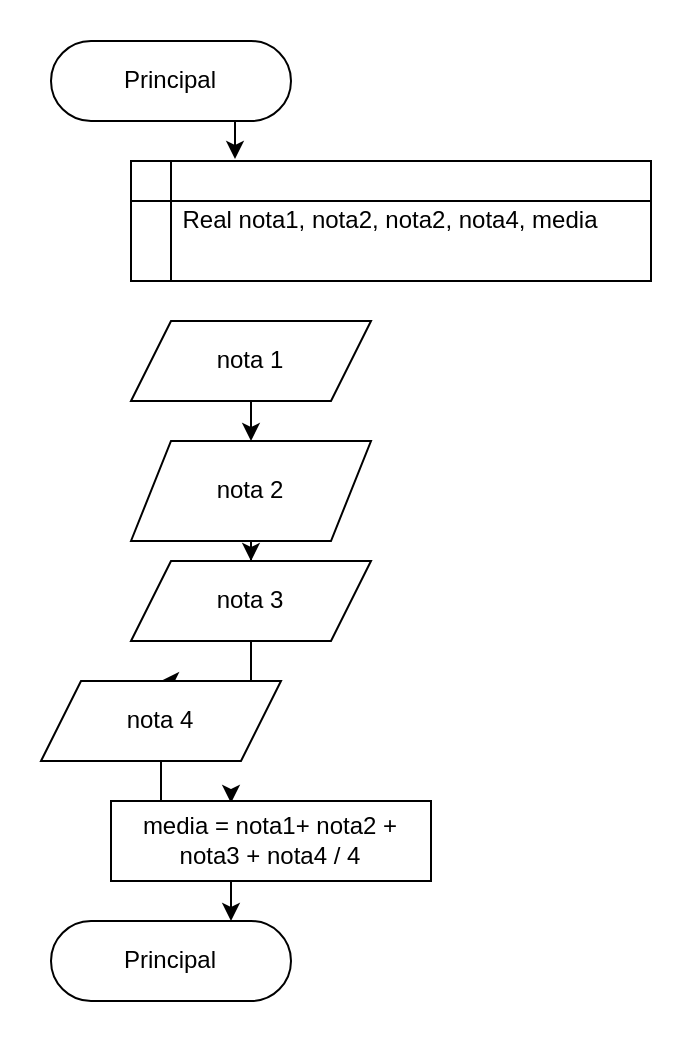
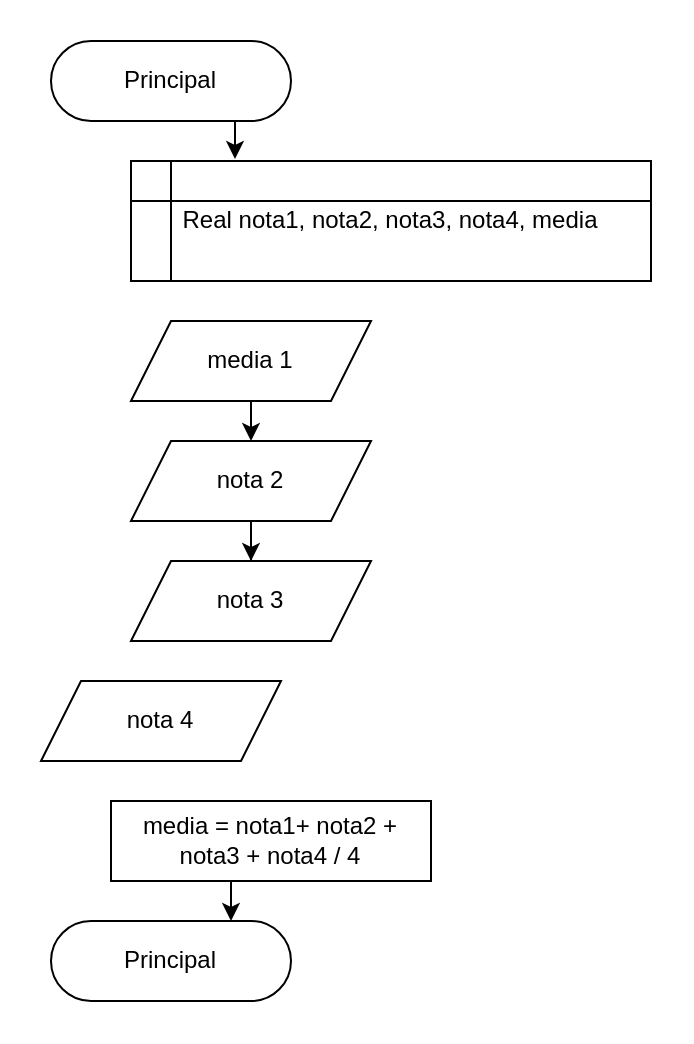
node "Real nota1, nota2, nota2, nota4, media": label "Real nota1, nota2, nota2, nota4, media" -> "Real nota1, nota2, nota3, nota4, media"
node "nota 1": label "nota 1" -> "media 1"
node "nota 2": size 240x100 -> 240x80
edge "nota 3" -> "nota 4": removed
edge "nota 4" -> "media = nota1+ nota2 + nota3 + nota4 / 4": removed
